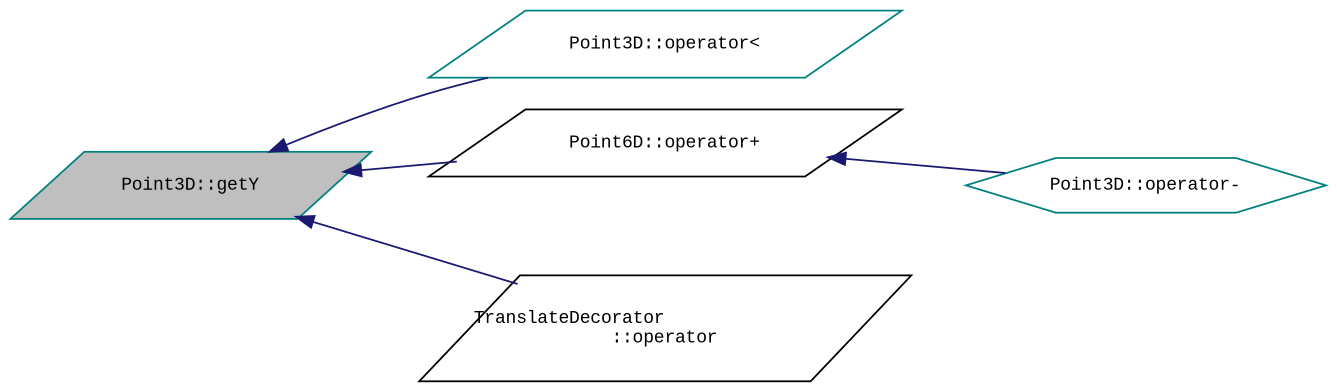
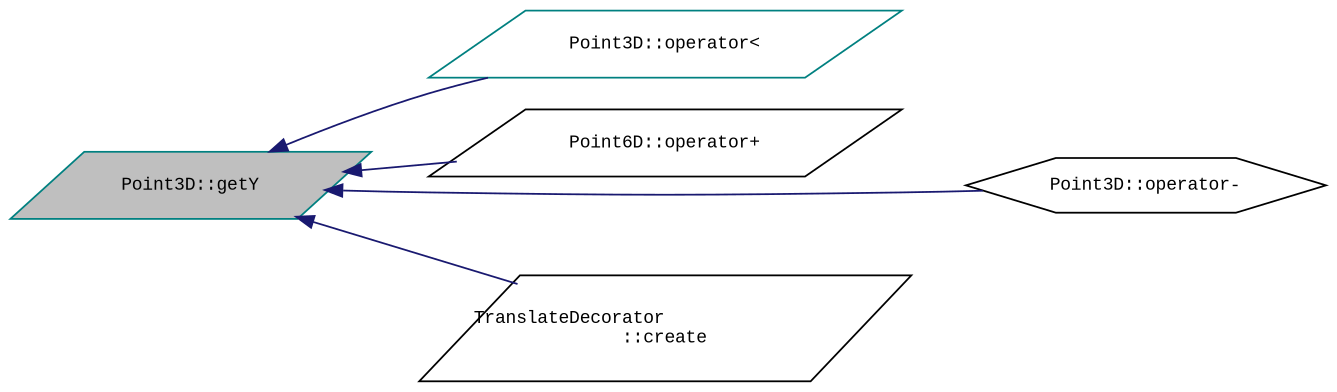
edge "Point3D::operator-" -> "Point6D::operator+": now "Point3D::operator-" -> "Point3D::getY"
node "Point3D::operator-": color teal -> black
node "TranslateDecorator ::operator": label "TranslateDecorator ::operator" -> "TranslateDecorator ::create"
